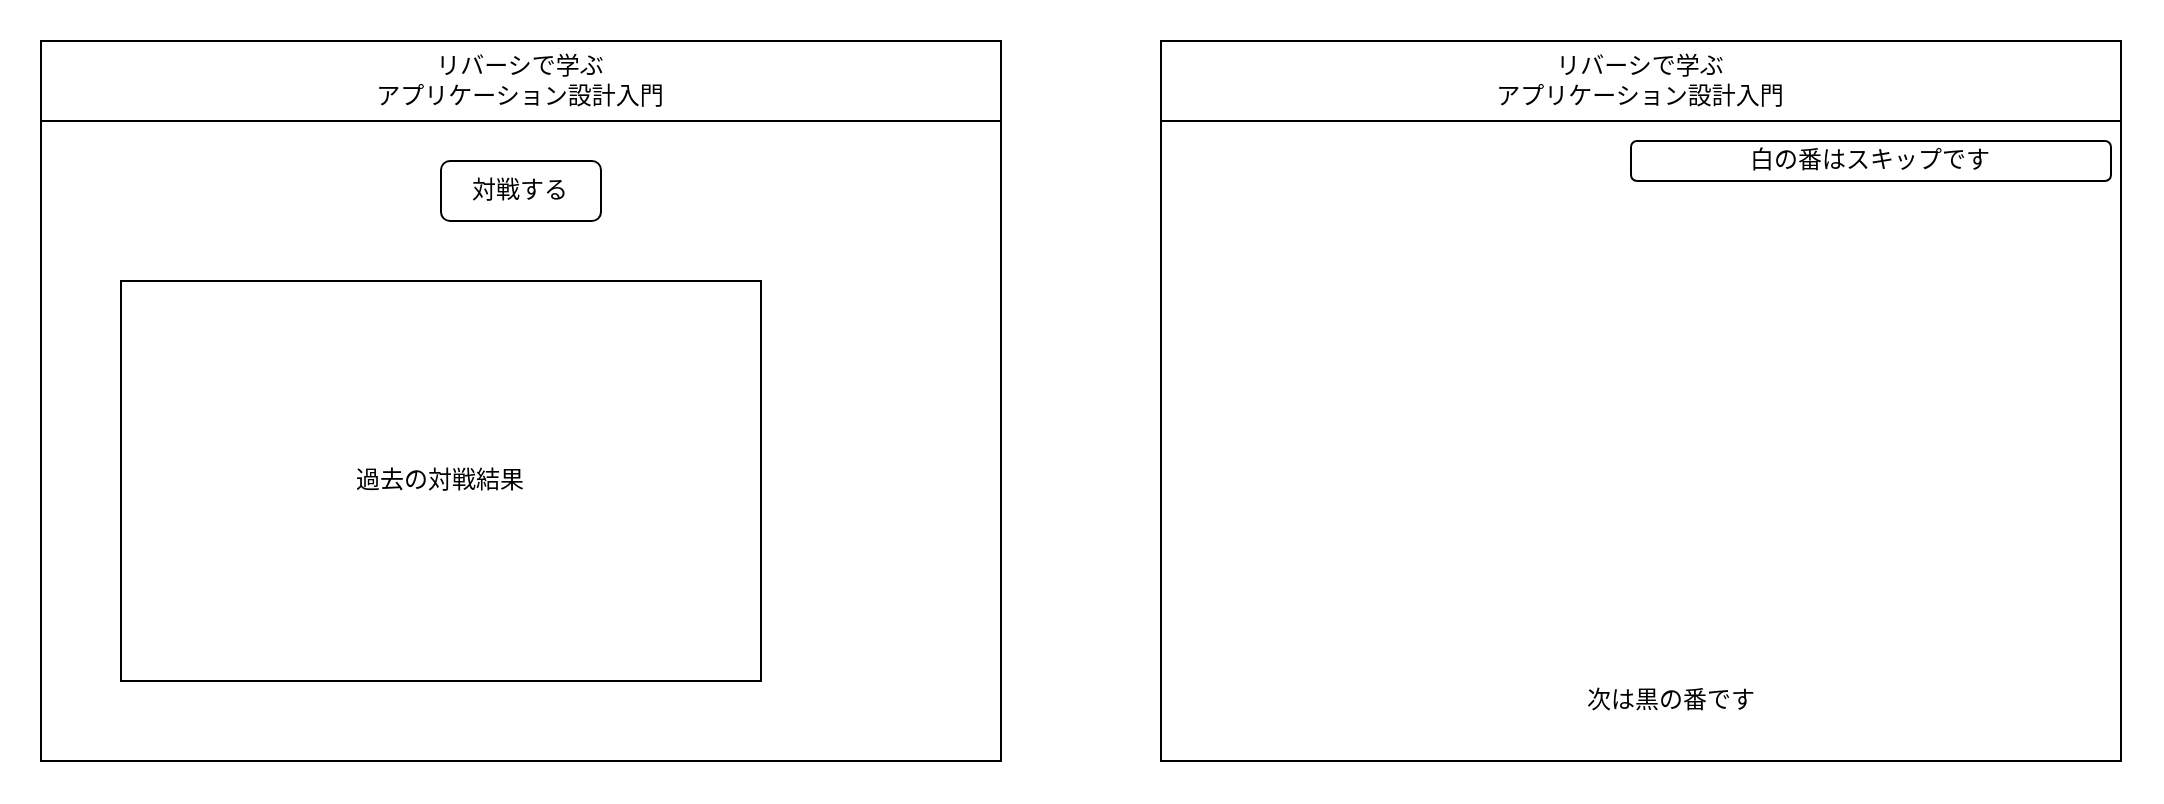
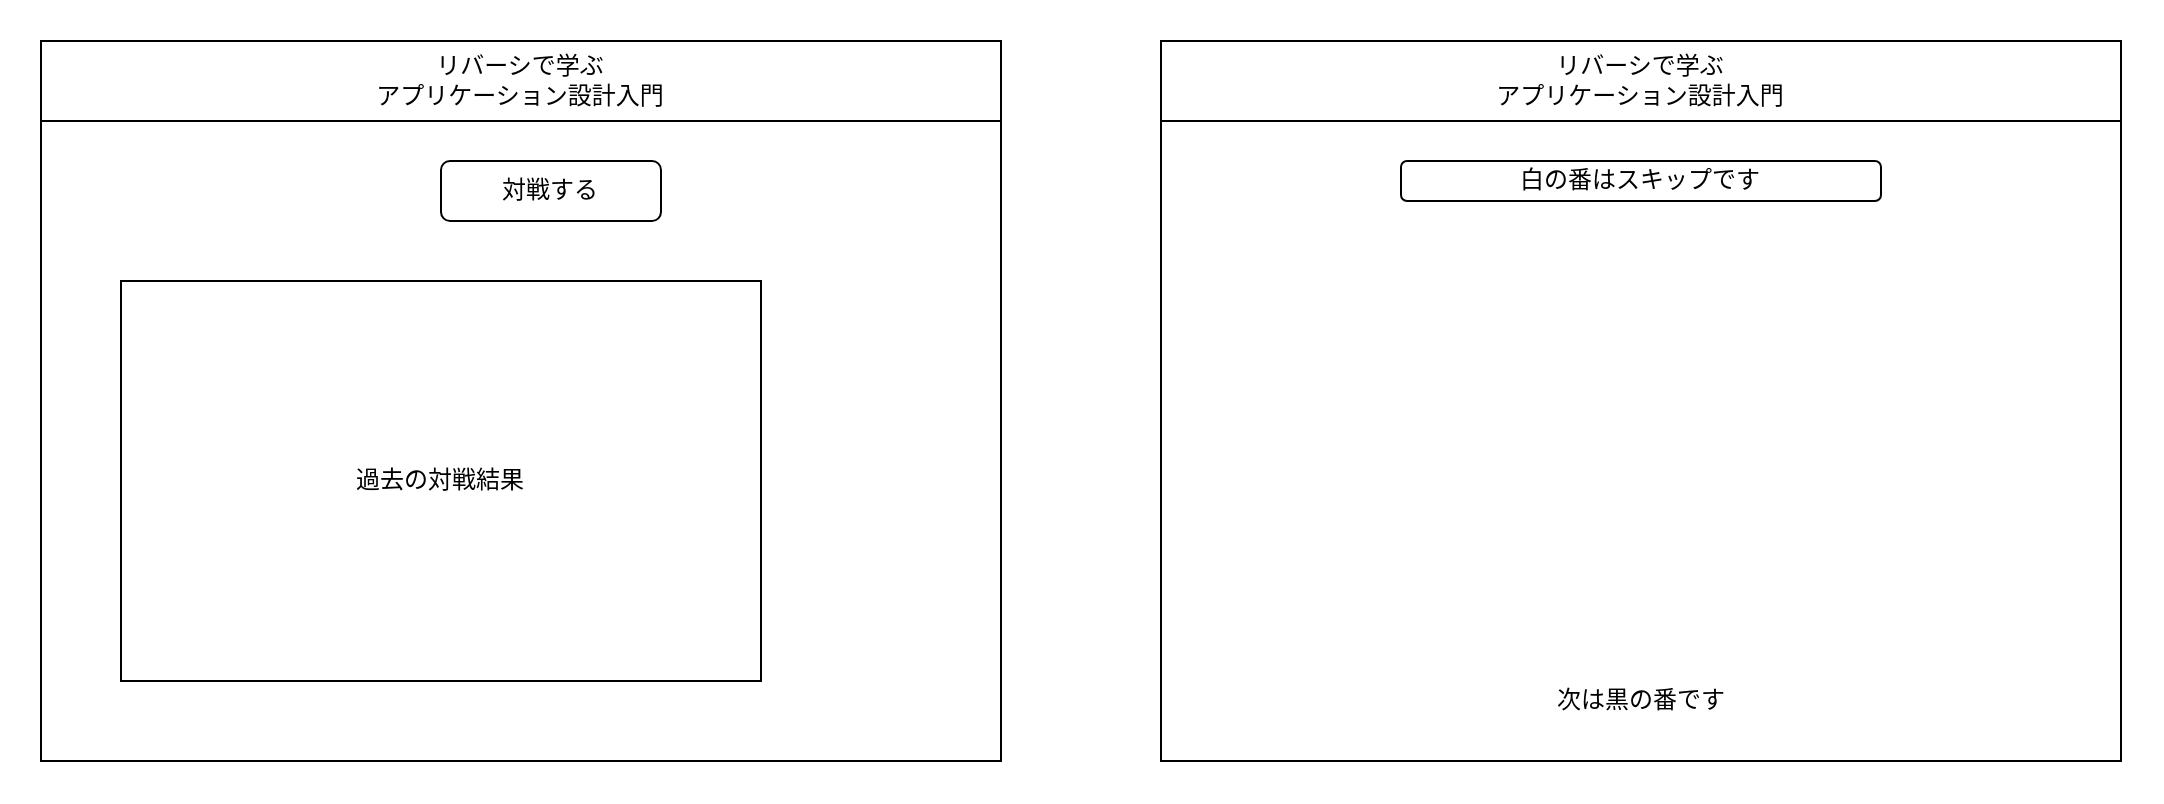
node "白の番はスキップです": moved (1871, 161) -> (1641, 181)
node "対戦する": size 160x60 -> 220x60
node "次は黒の番です": moved (1671, 701) -> (1641, 701)
